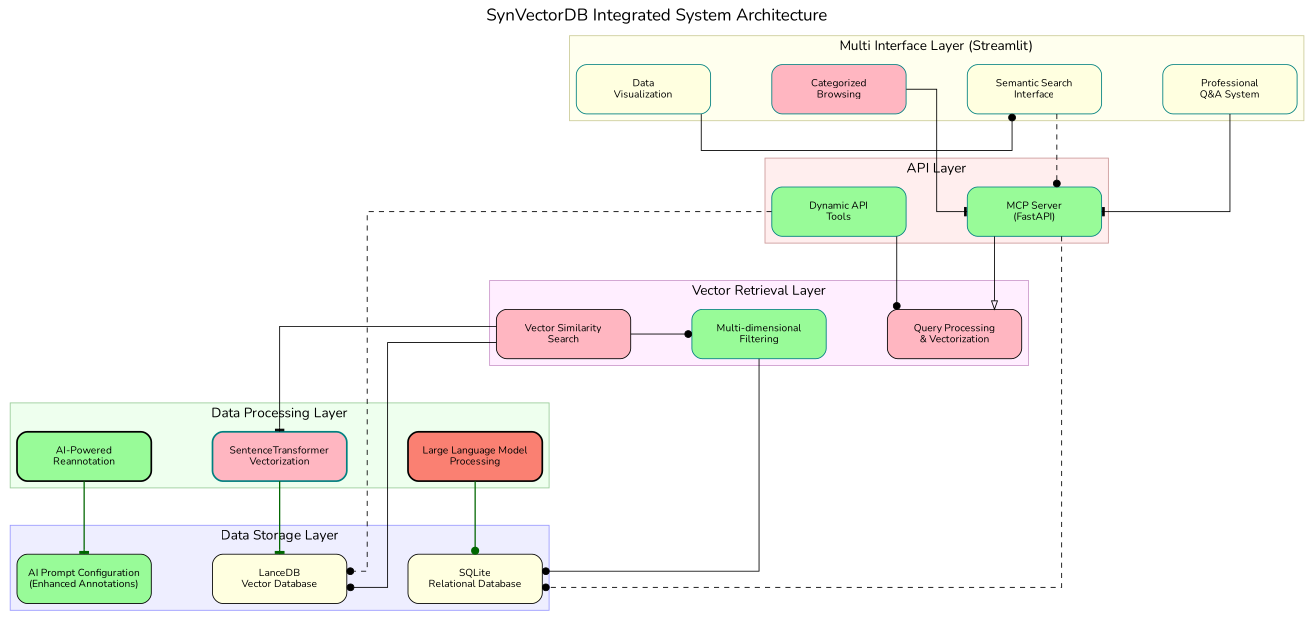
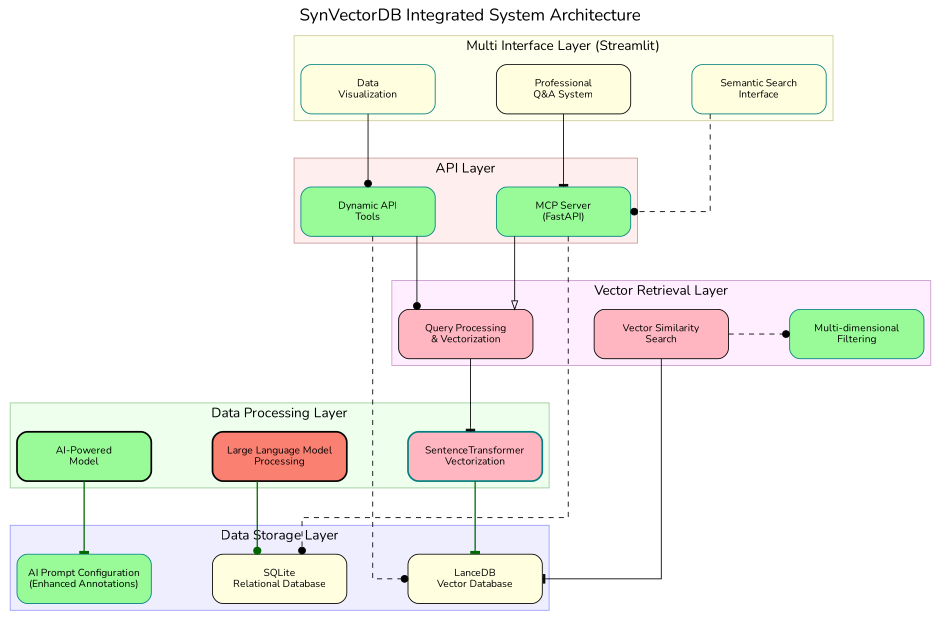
node "Categorized Browsing": removed
node "Professional Q&A System": color teal -> black
edge "Data Visualization" -> "Semantic Search Interface": now "Data Visualization" -> "Dynamic API Tools"
edge "Vector Similarity Search" -> "SentenceTransformer Vectorization": now "Query Processing & Vectorization" -> "SentenceTransformer Vectorization"
edge "Vector Similarity Search" -> "Multi-dimensional Filtering": style solid -> dashed
edge "Vector Similarity Search" -> "LanceDB Vector Database": arrowhead dot -> tee
node "AI-Powered Reannotation": label "AI-Powered Reannotation" -> "AI-Powered Model"
edge "Multi-dimensional Filtering" -> "SQLite Relational Database": removed
node "AI Prompt Configuration (Enhanced Annotations)": color black -> teal
